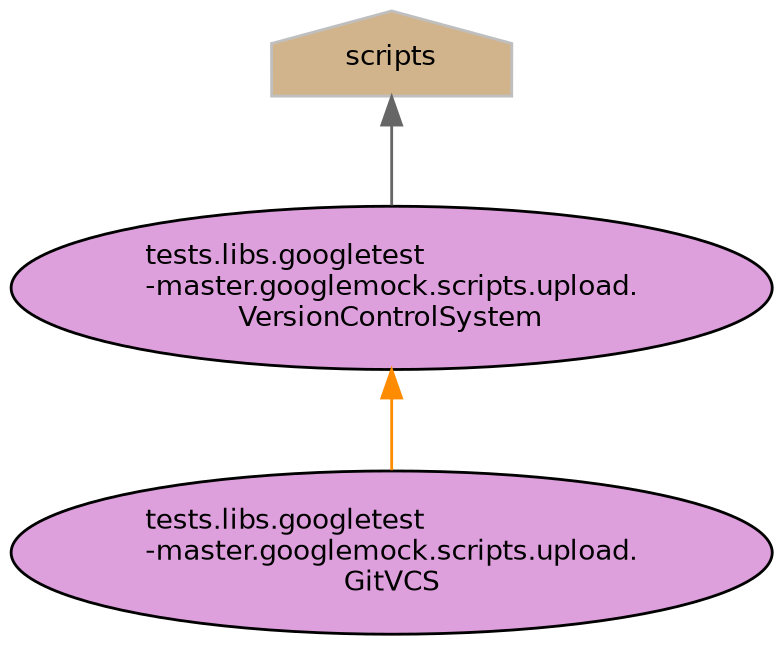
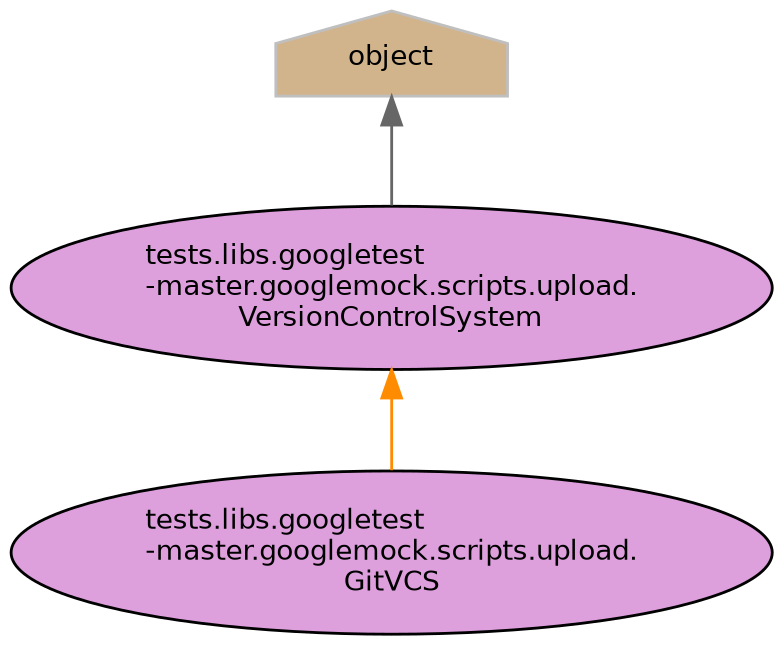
node "scripts": label "scripts" -> "object"
